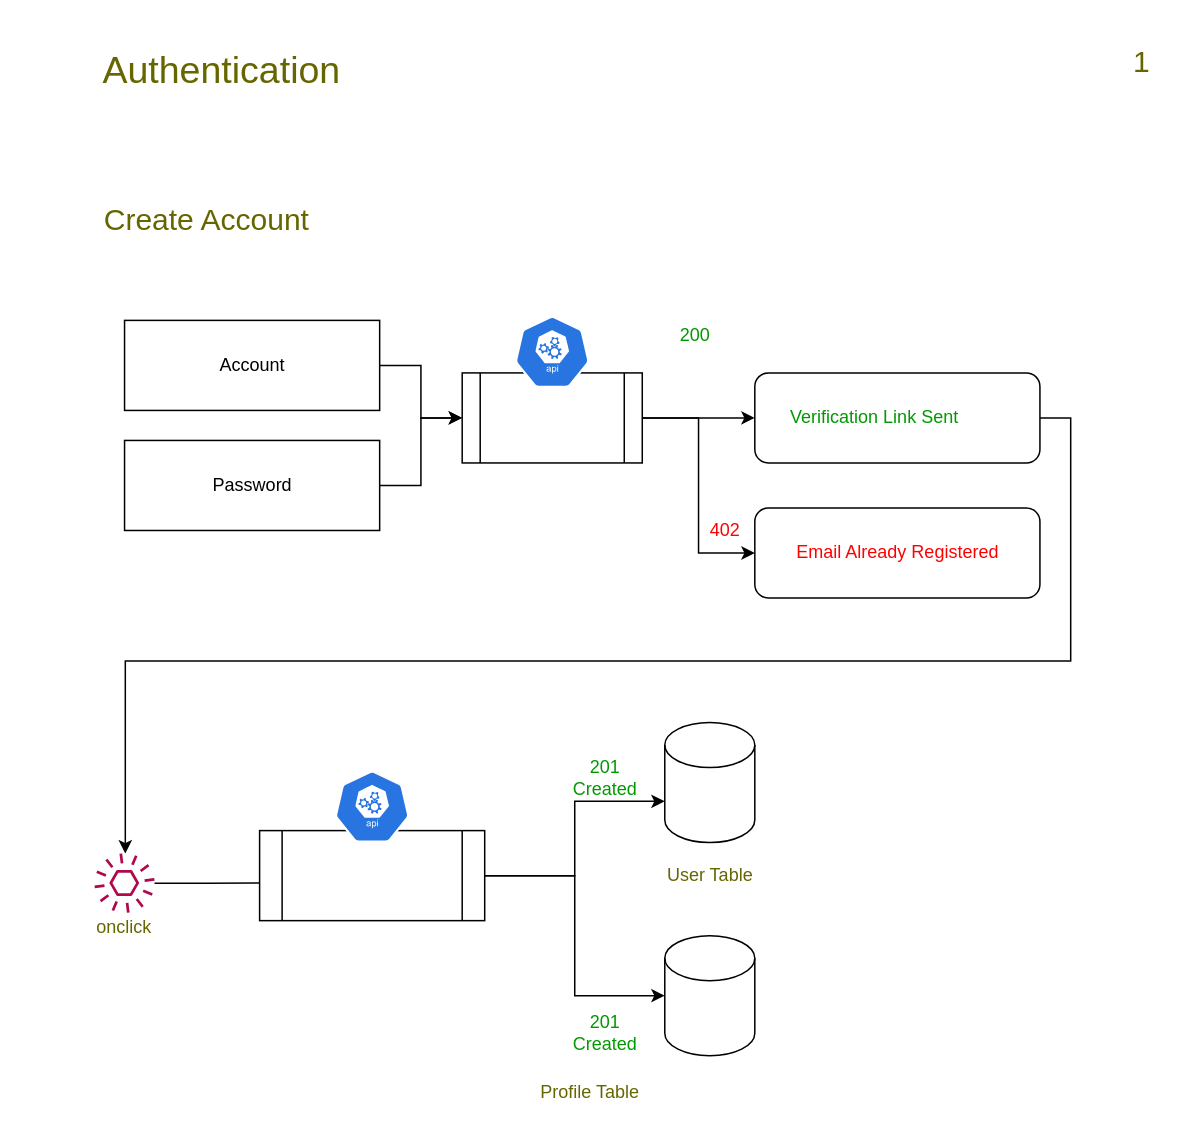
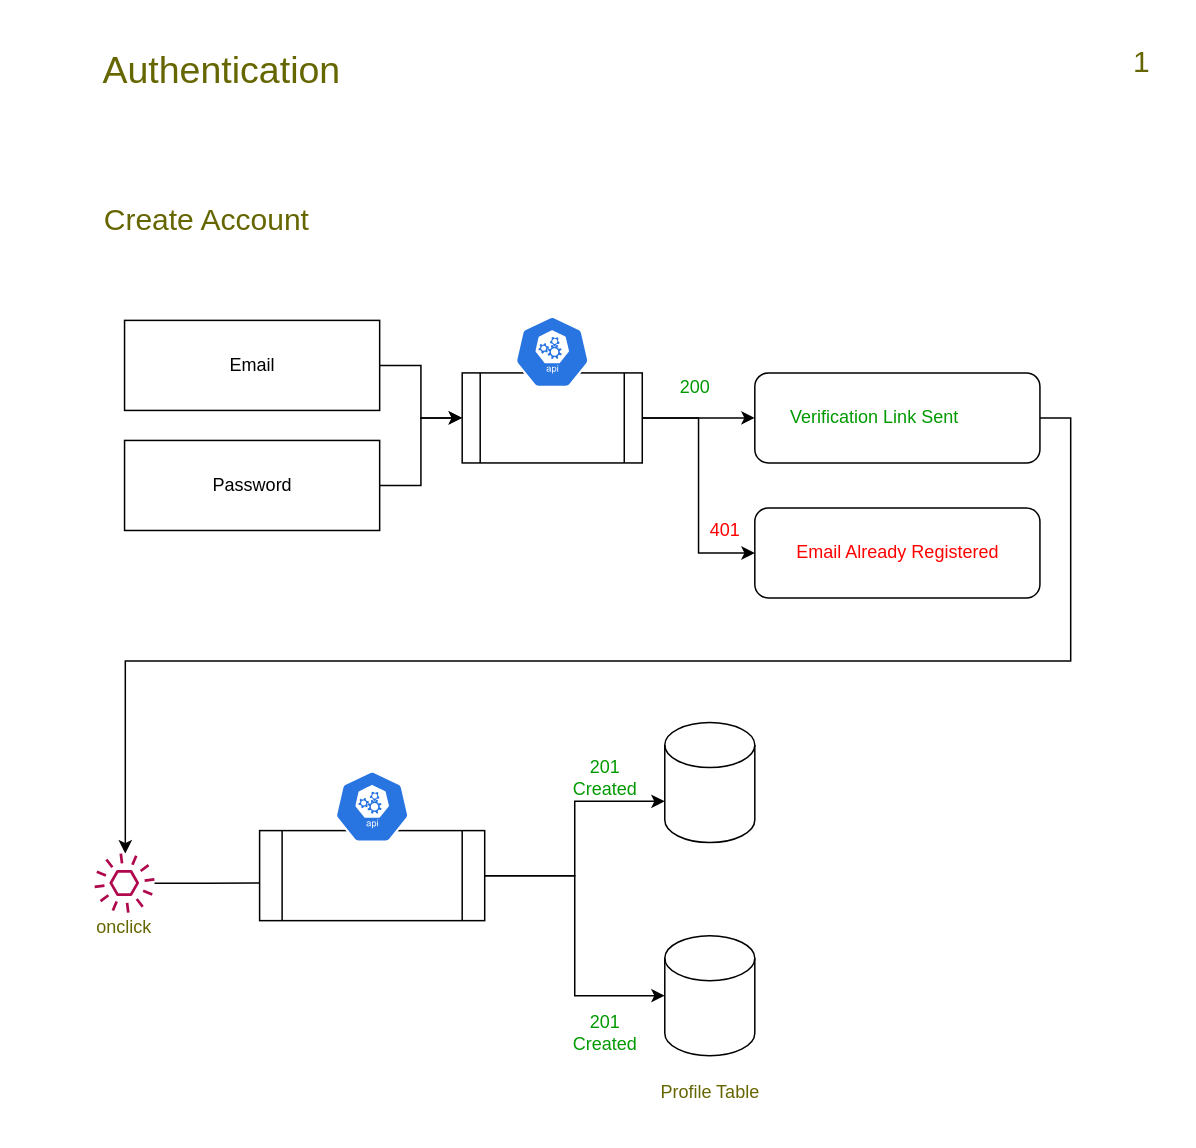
node "200": moved (695, 335) -> (695, 388)
node "Account": label "Account" -> "Email"
node "402": label "402" -> "401"
node "User Table": removed
node "Profile Table": moved (590, 1093) -> (710, 1093)
